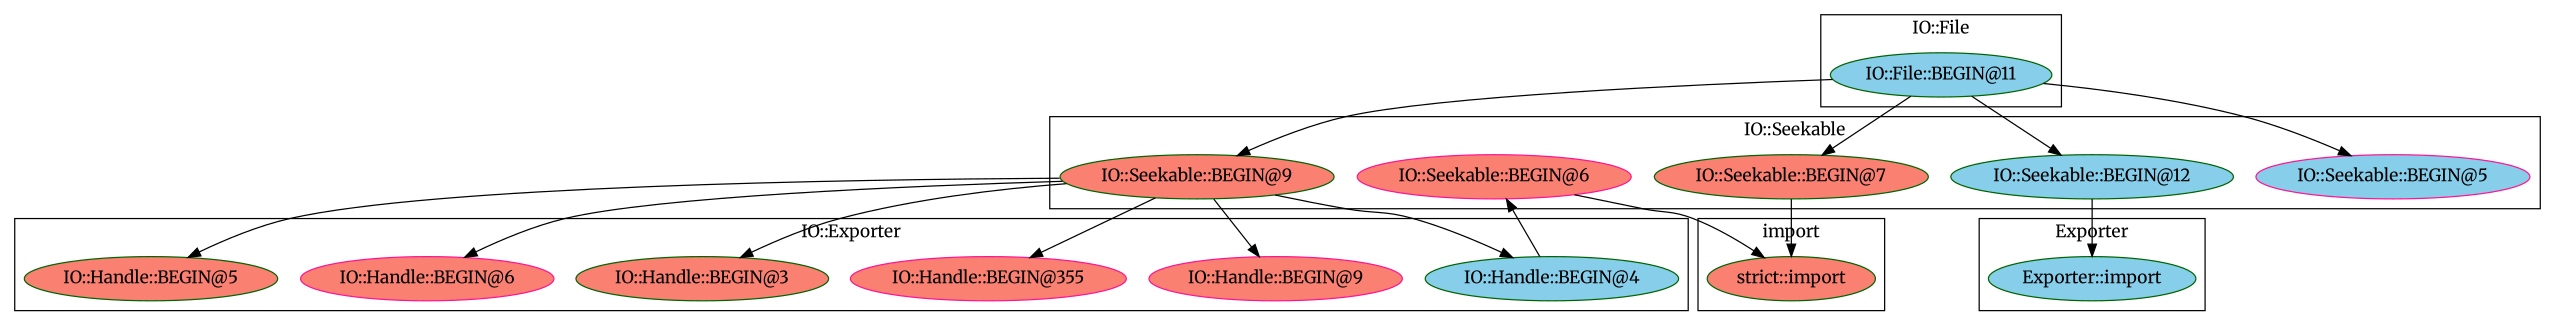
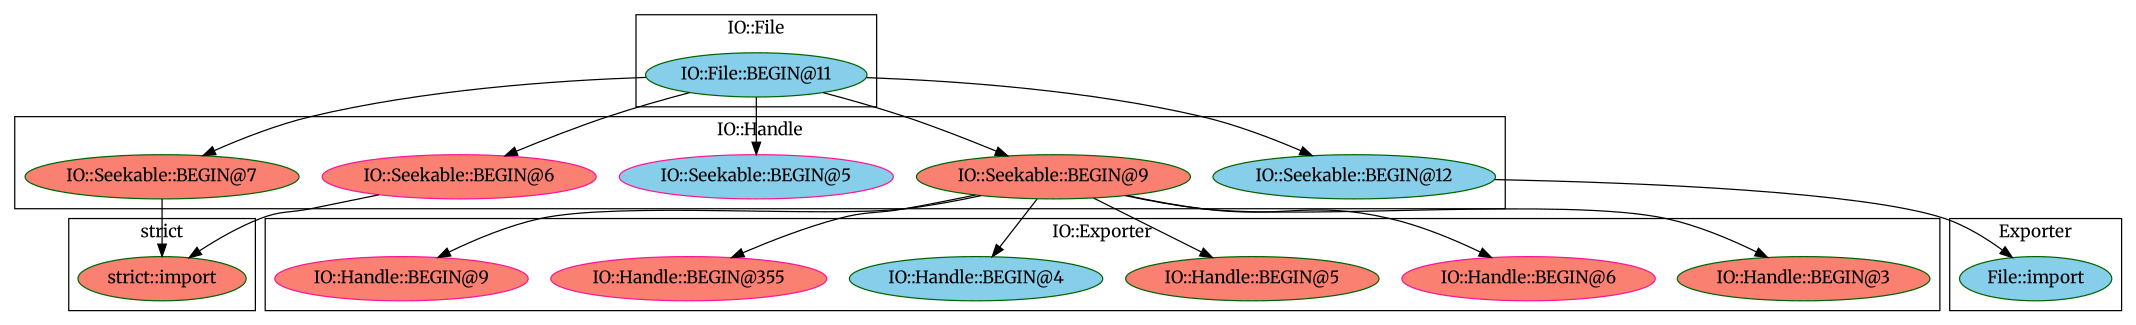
cluster "IO::Seekable": label "IO::Seekable" -> "IO::Handle"
edge "IO::Handle::BEGIN@4" -> "IO::Seekable::BEGIN@6": now "IO::File::BEGIN@11" -> "IO::Seekable::BEGIN@6"
cluster "import": label "import" -> "strict"
node "Exporter::import": label "Exporter::import" -> "File::import"
